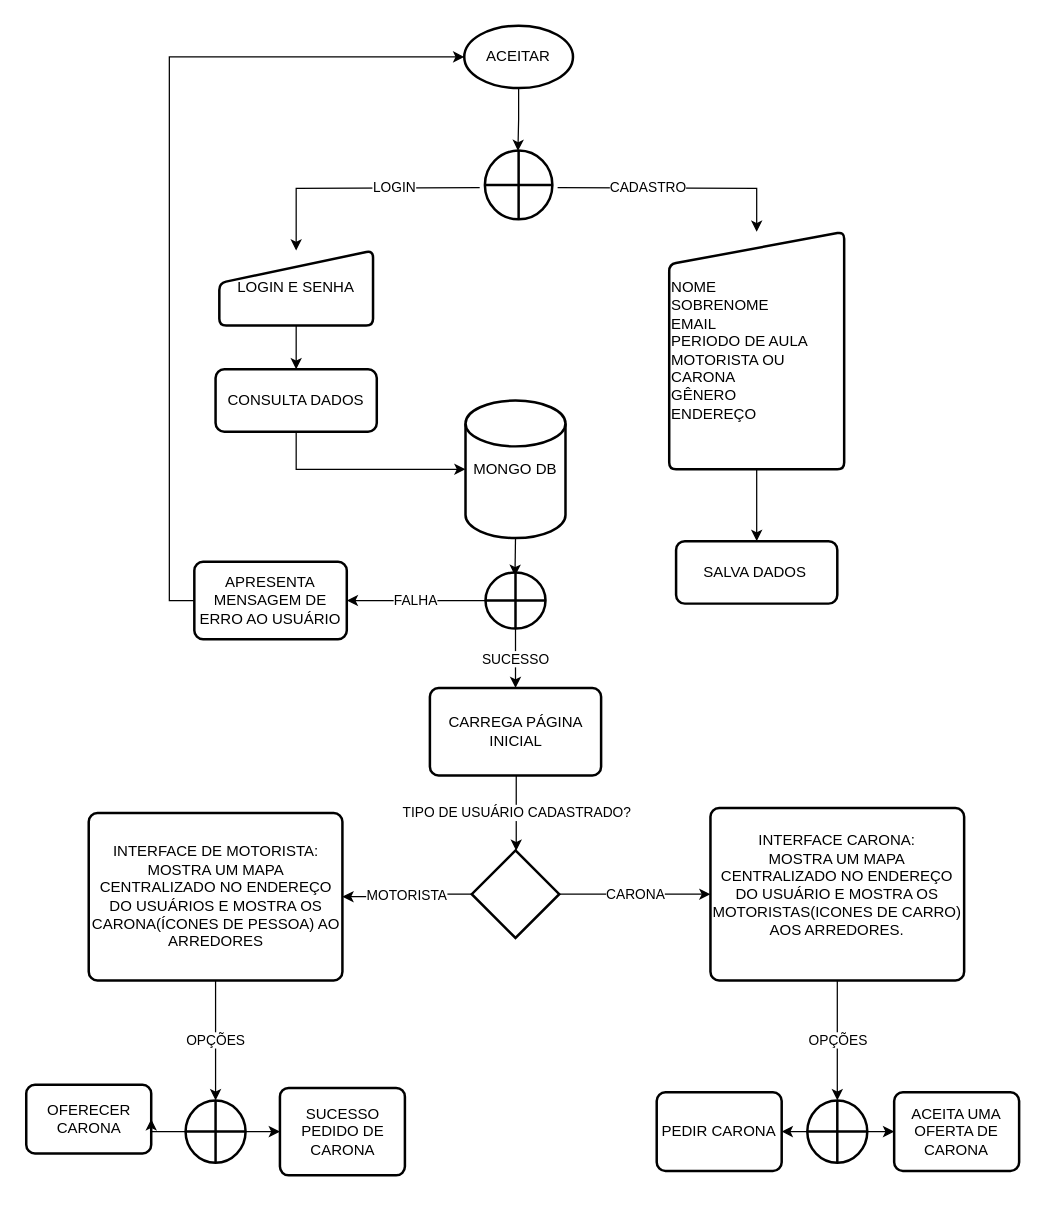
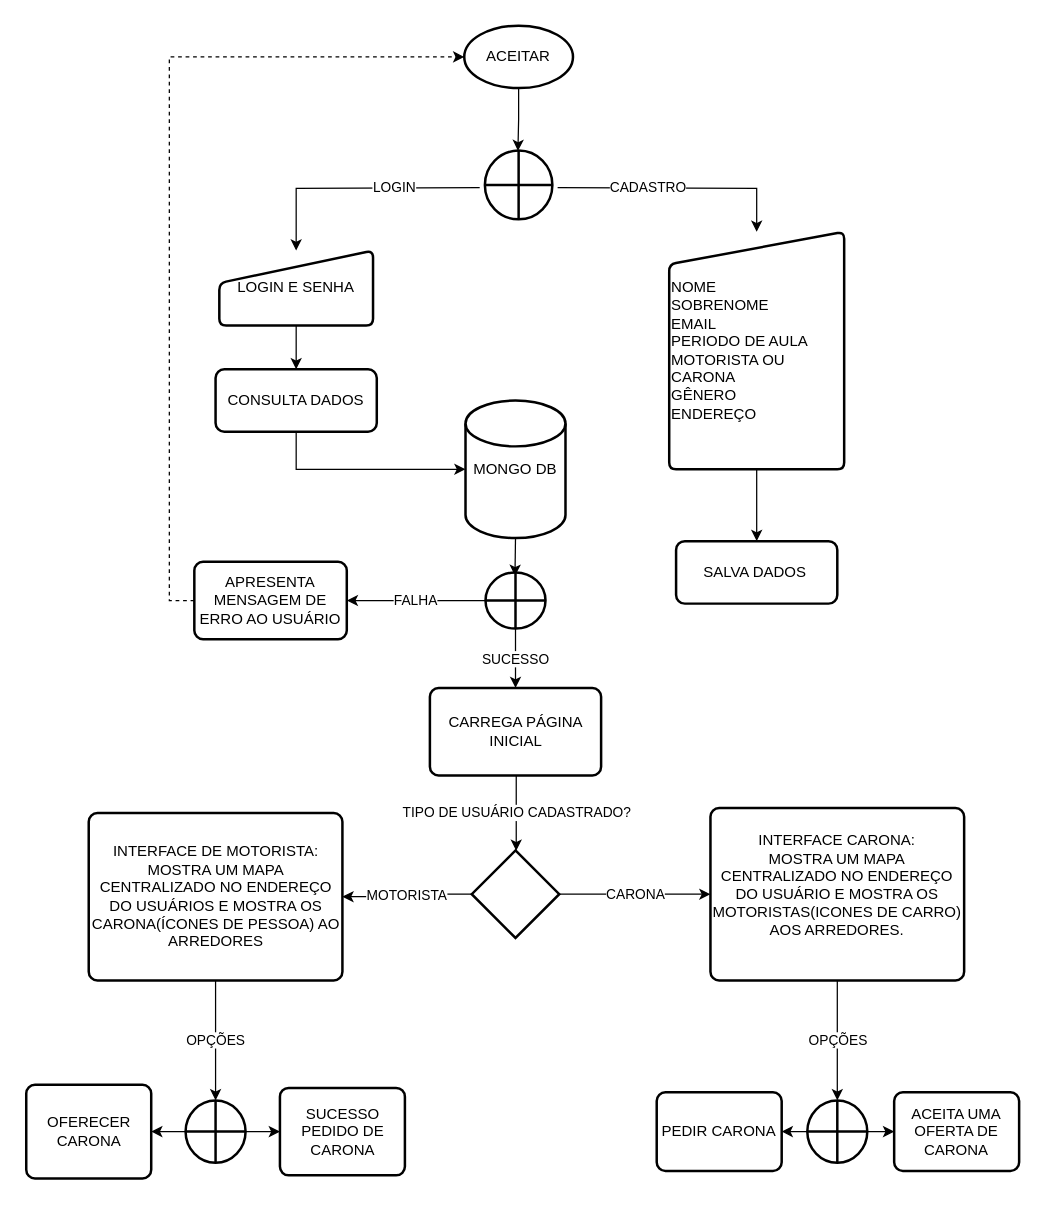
edge "APRESENTA MENSAGEM DE ERRO AO USUÁRIO" -> "ACEITAR": style solid -> dashed
node "OFERECER CARONA": size 125x69 -> 125x94
